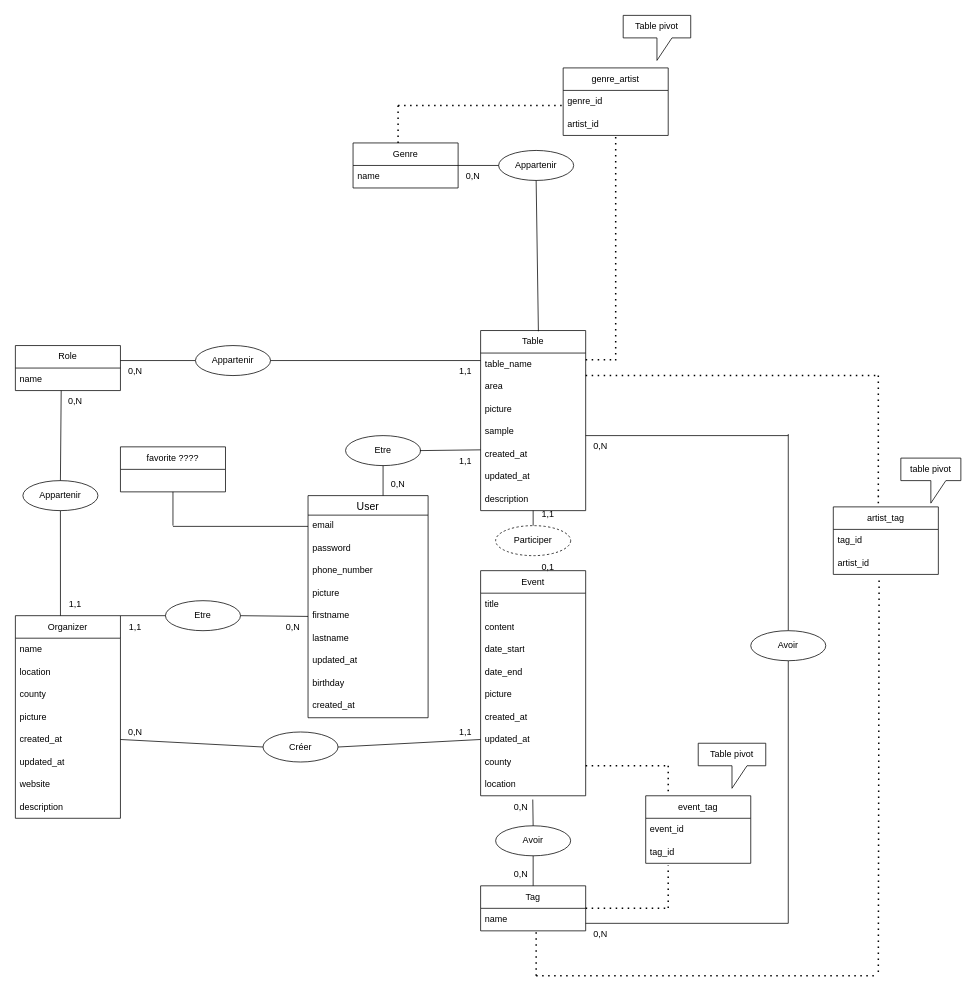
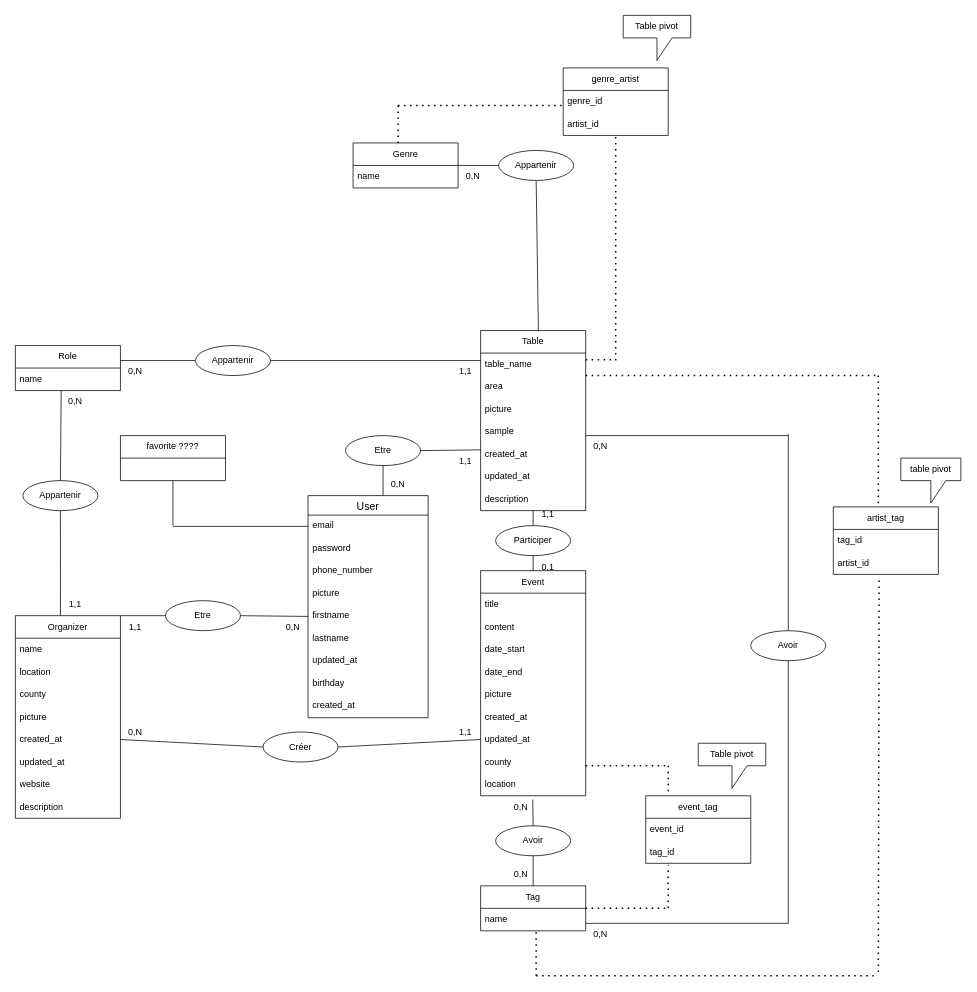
node "favorite ????": moved (173, 469) -> (173, 458)
node "Participer": style dashed -> solid
edge "Participer" -- "Event": added
